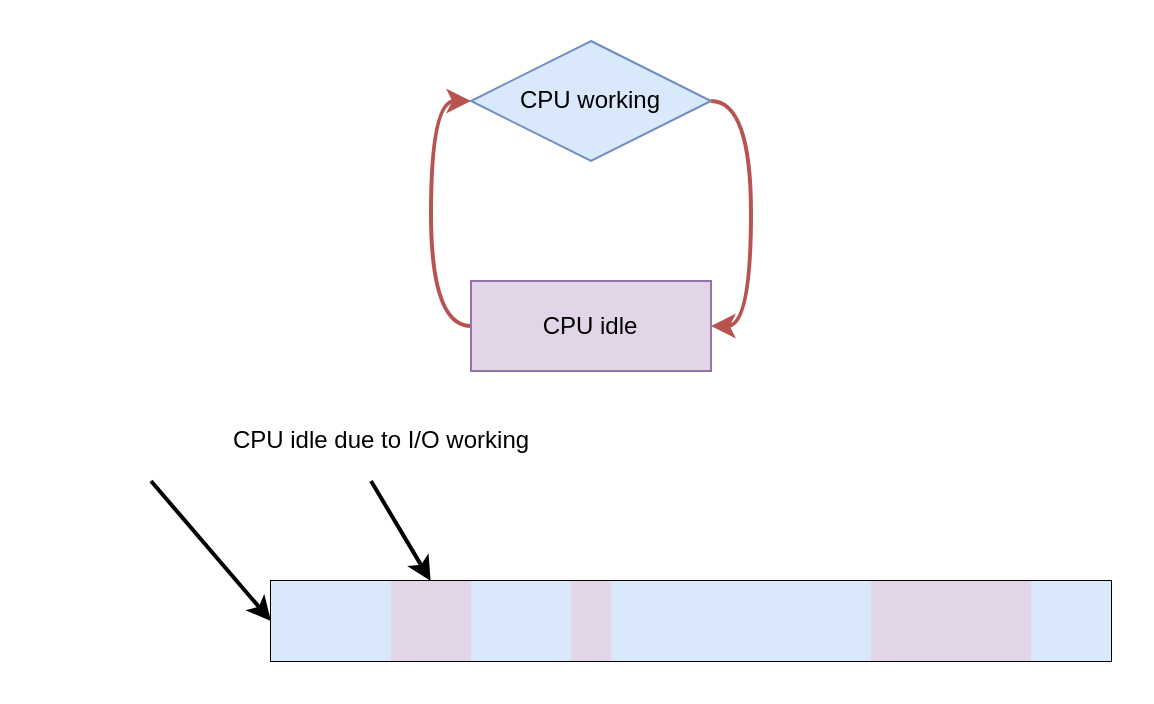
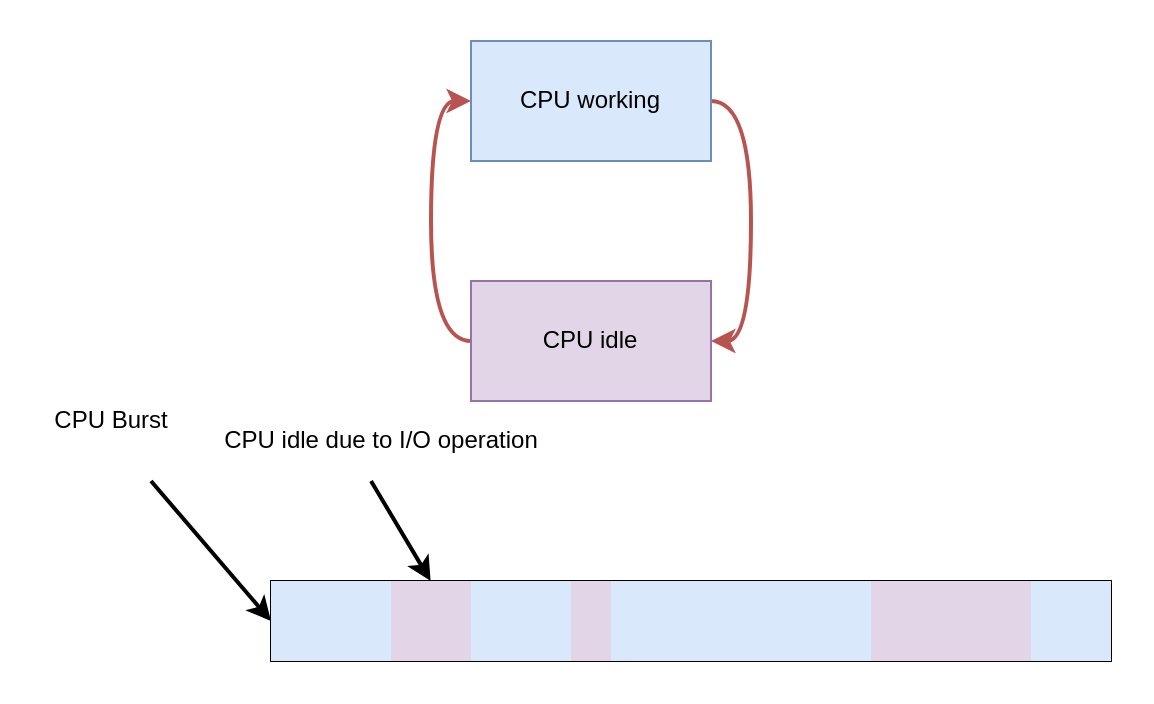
node "CPU working": shape diamond -> rectangle
node "CPU idle": size 240x90 -> 240x120
node "CPU Burst": added
node "CPU idle due to I/O working": label "CPU idle due to I/O working" -> "CPU idle due to I/O operation"
